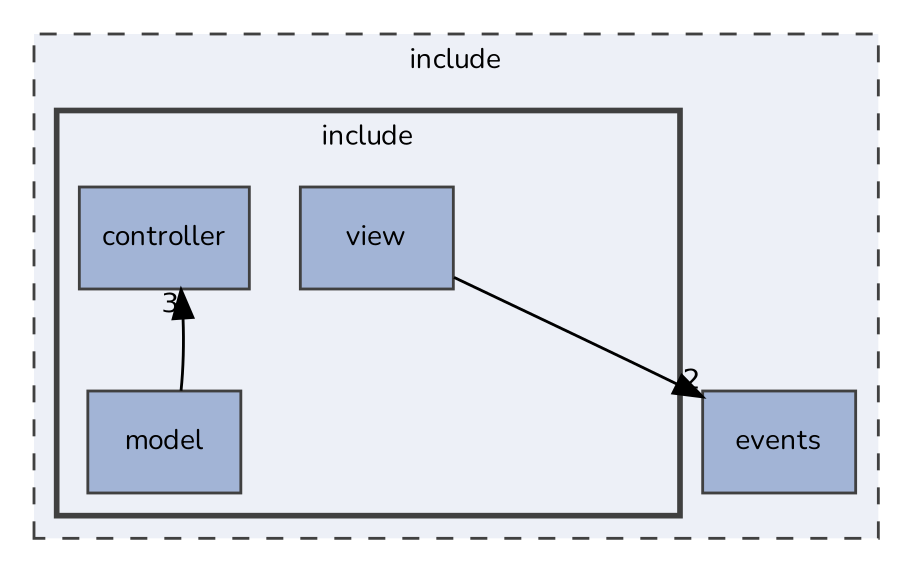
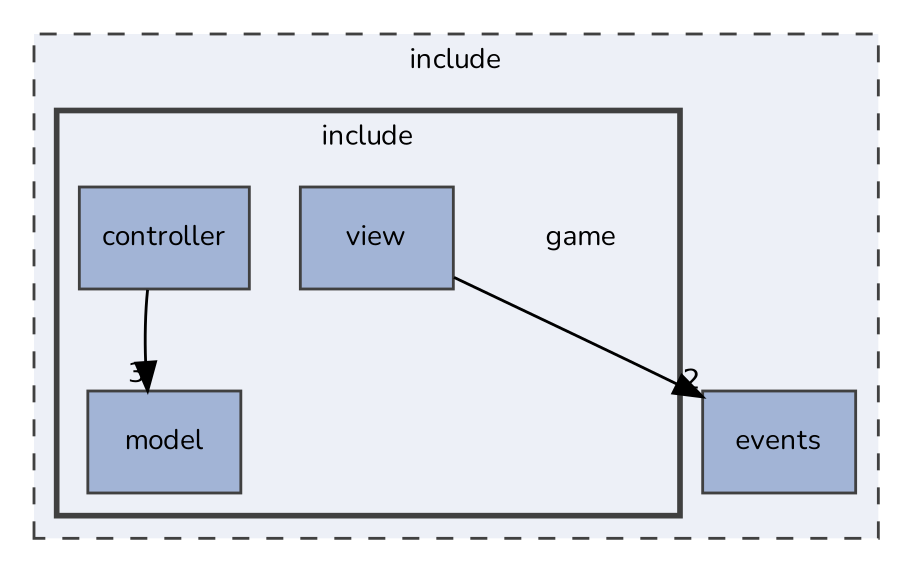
node "game": added
edge "model" -> "controller": reversed
